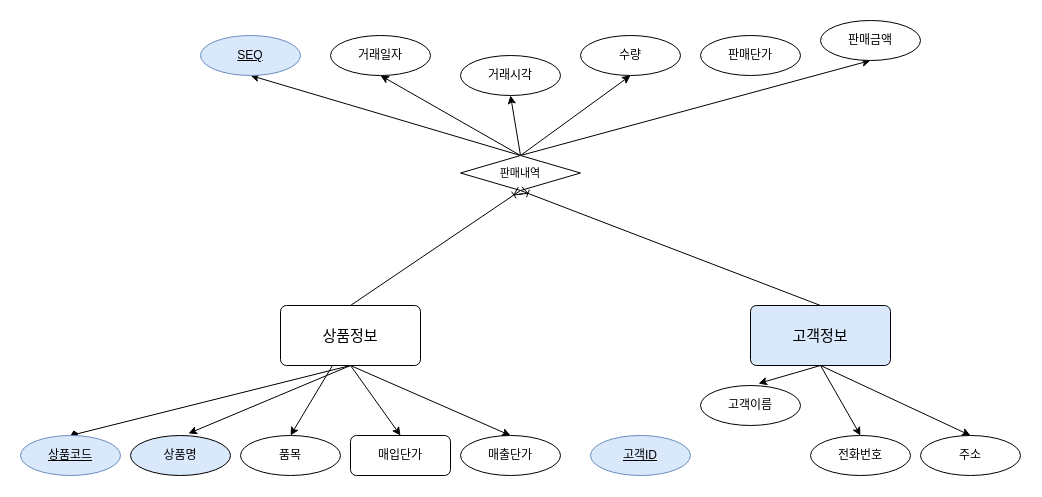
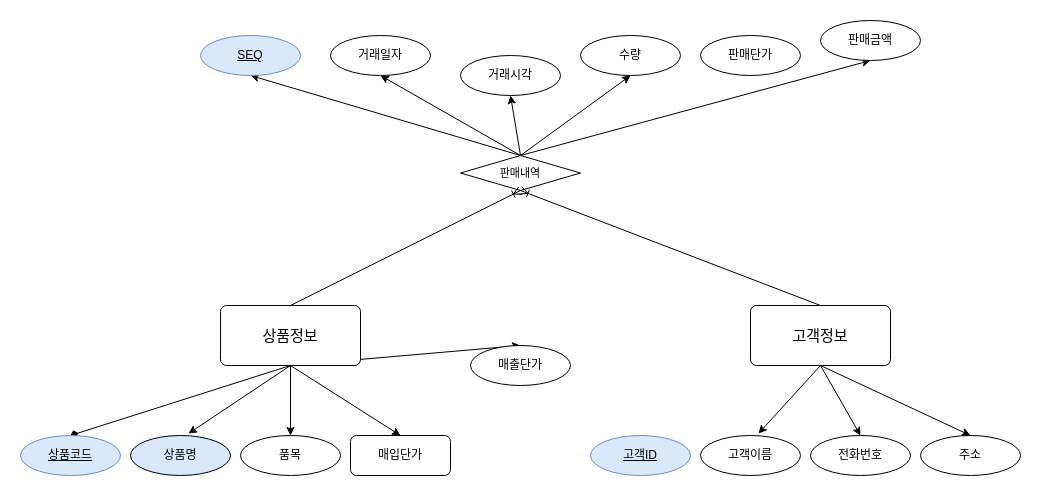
node "상품정보": moved (351, 336) -> (291, 336)
node "고객정보": fillcolor #dae8fc -> #ffffff
node "고객이름": moved (751, 406) -> (751, 456)
node "매출단가": moved (511, 456) -> (521, 366)
